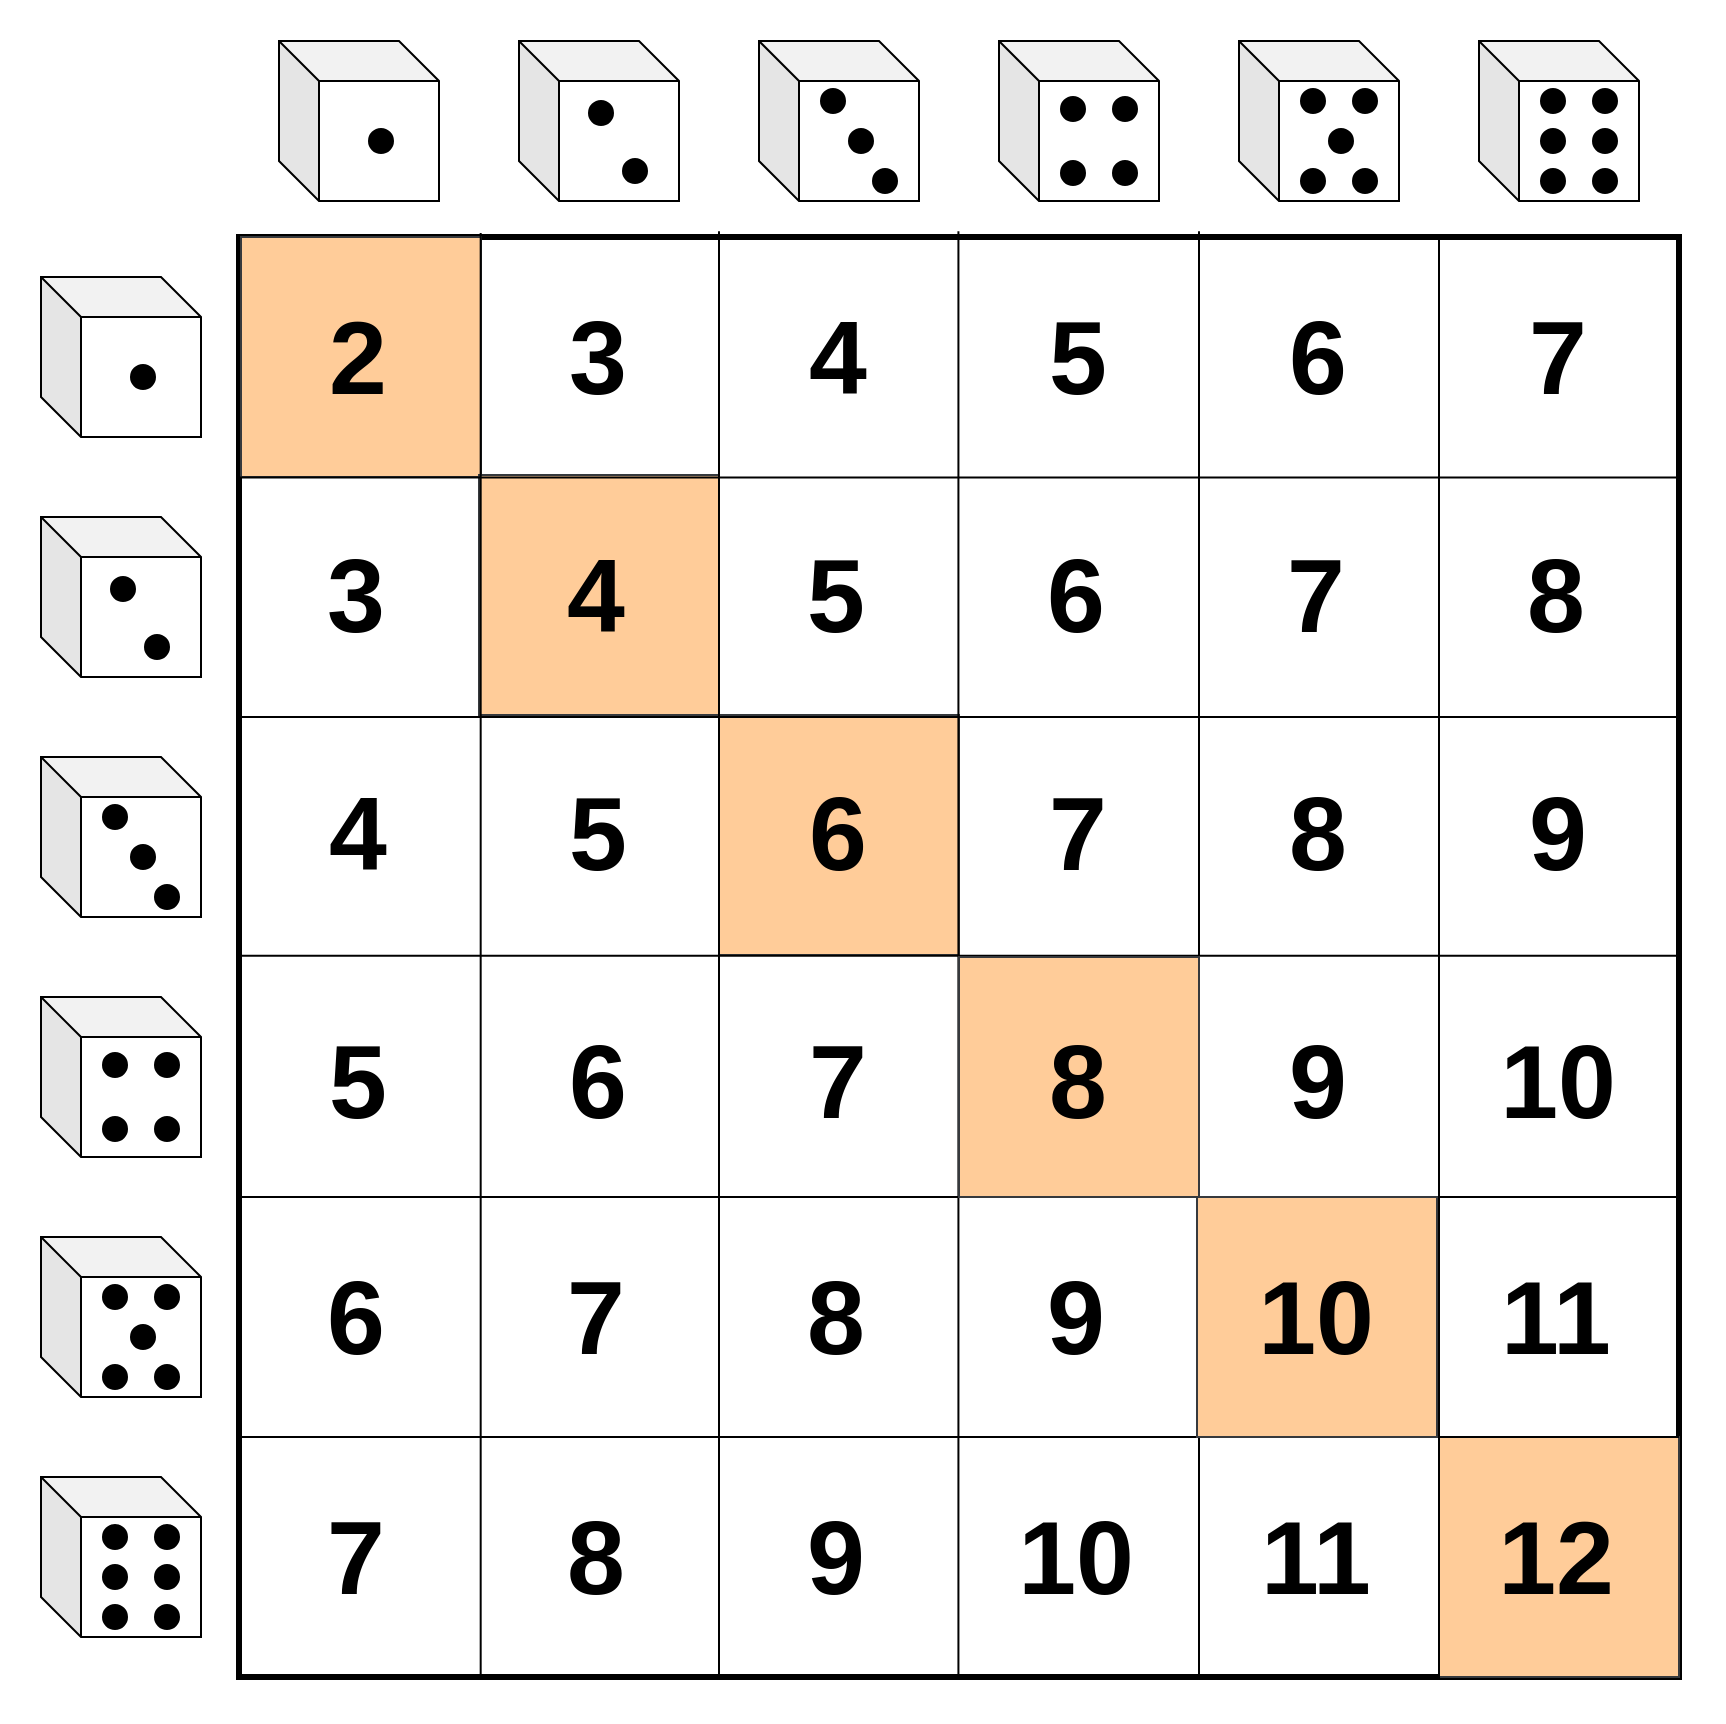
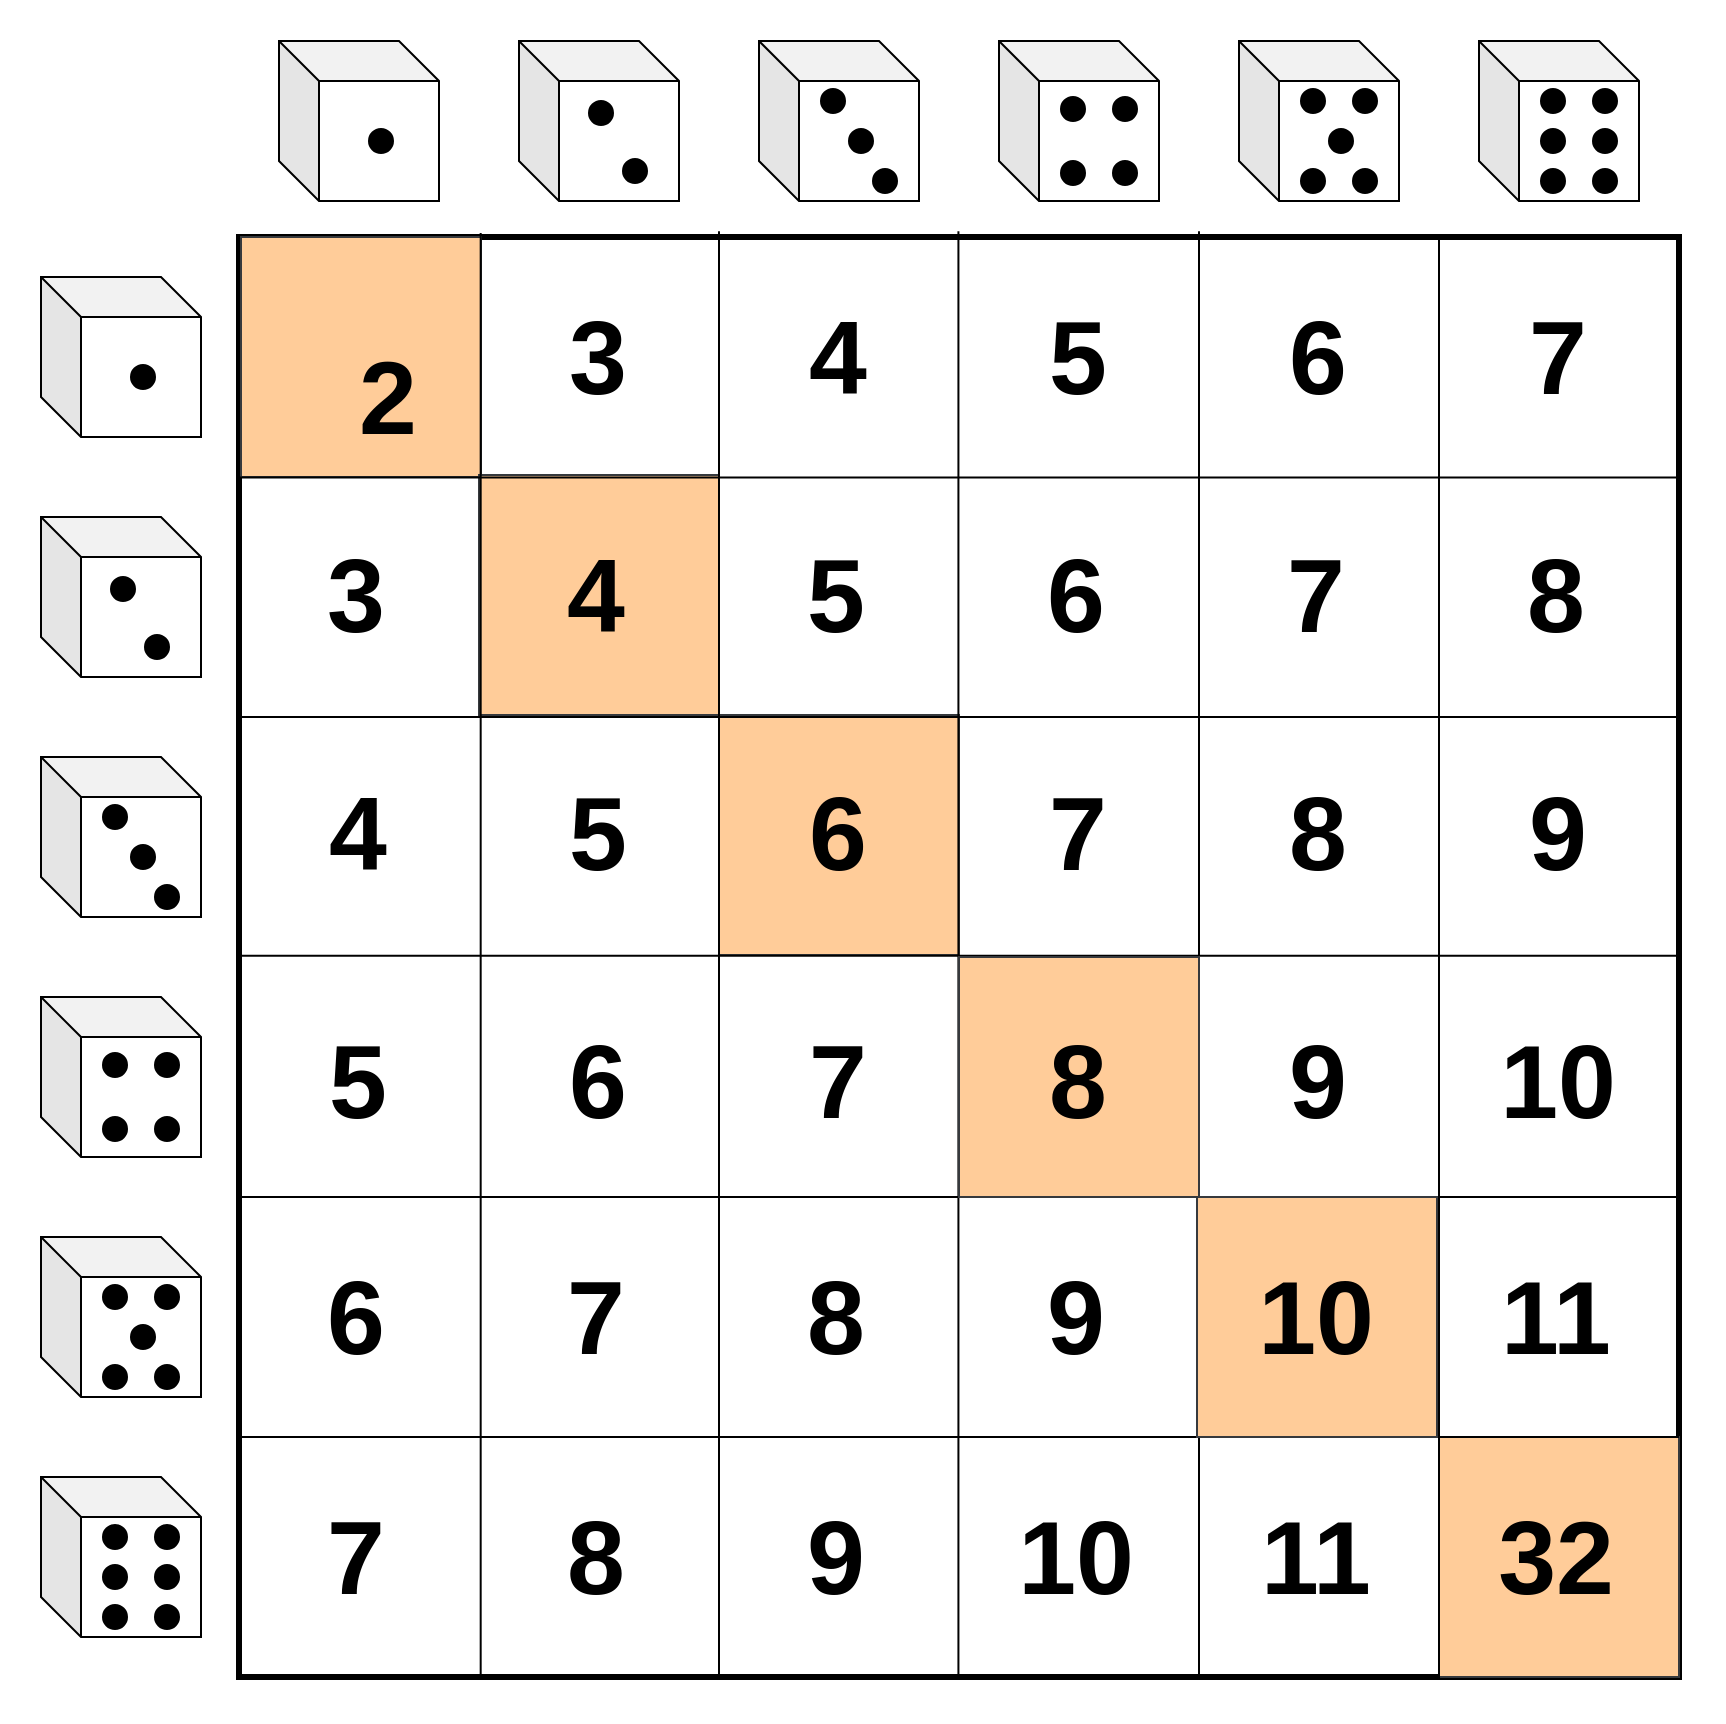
node "2": moved (359, 359) -> (389, 399)
node "12": label "12" -> "32"
